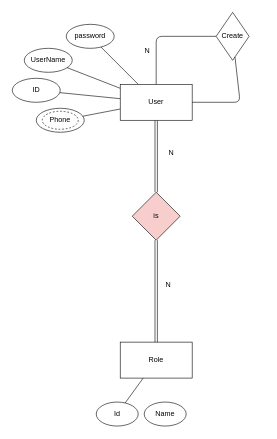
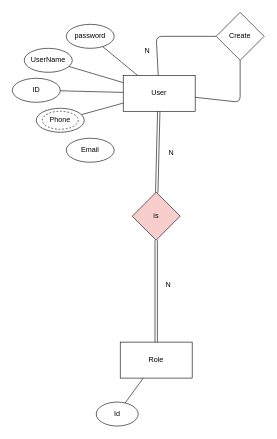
node "Create": size 33x48 -> 48x48
node "User": moved (156, 102) -> (159, 93)
node "Email": added
node "Name": removed
